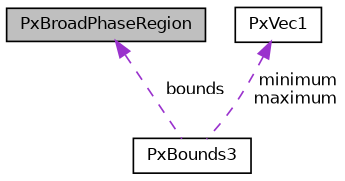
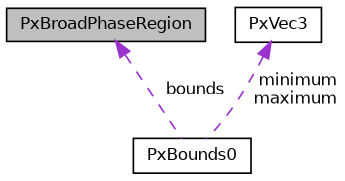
node "PxVec1": label "PxVec1" -> "PxVec3"
node "PxBounds3": label "PxBounds3" -> "PxBounds0"
